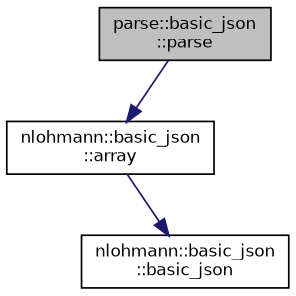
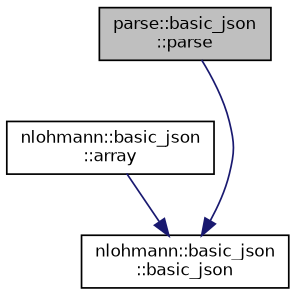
edge "parse::basic_json ::parse" -> "nlohmann::basic_json ::array": now "parse::basic_json ::parse" -> "nlohmann::basic_json ::basic_json"
